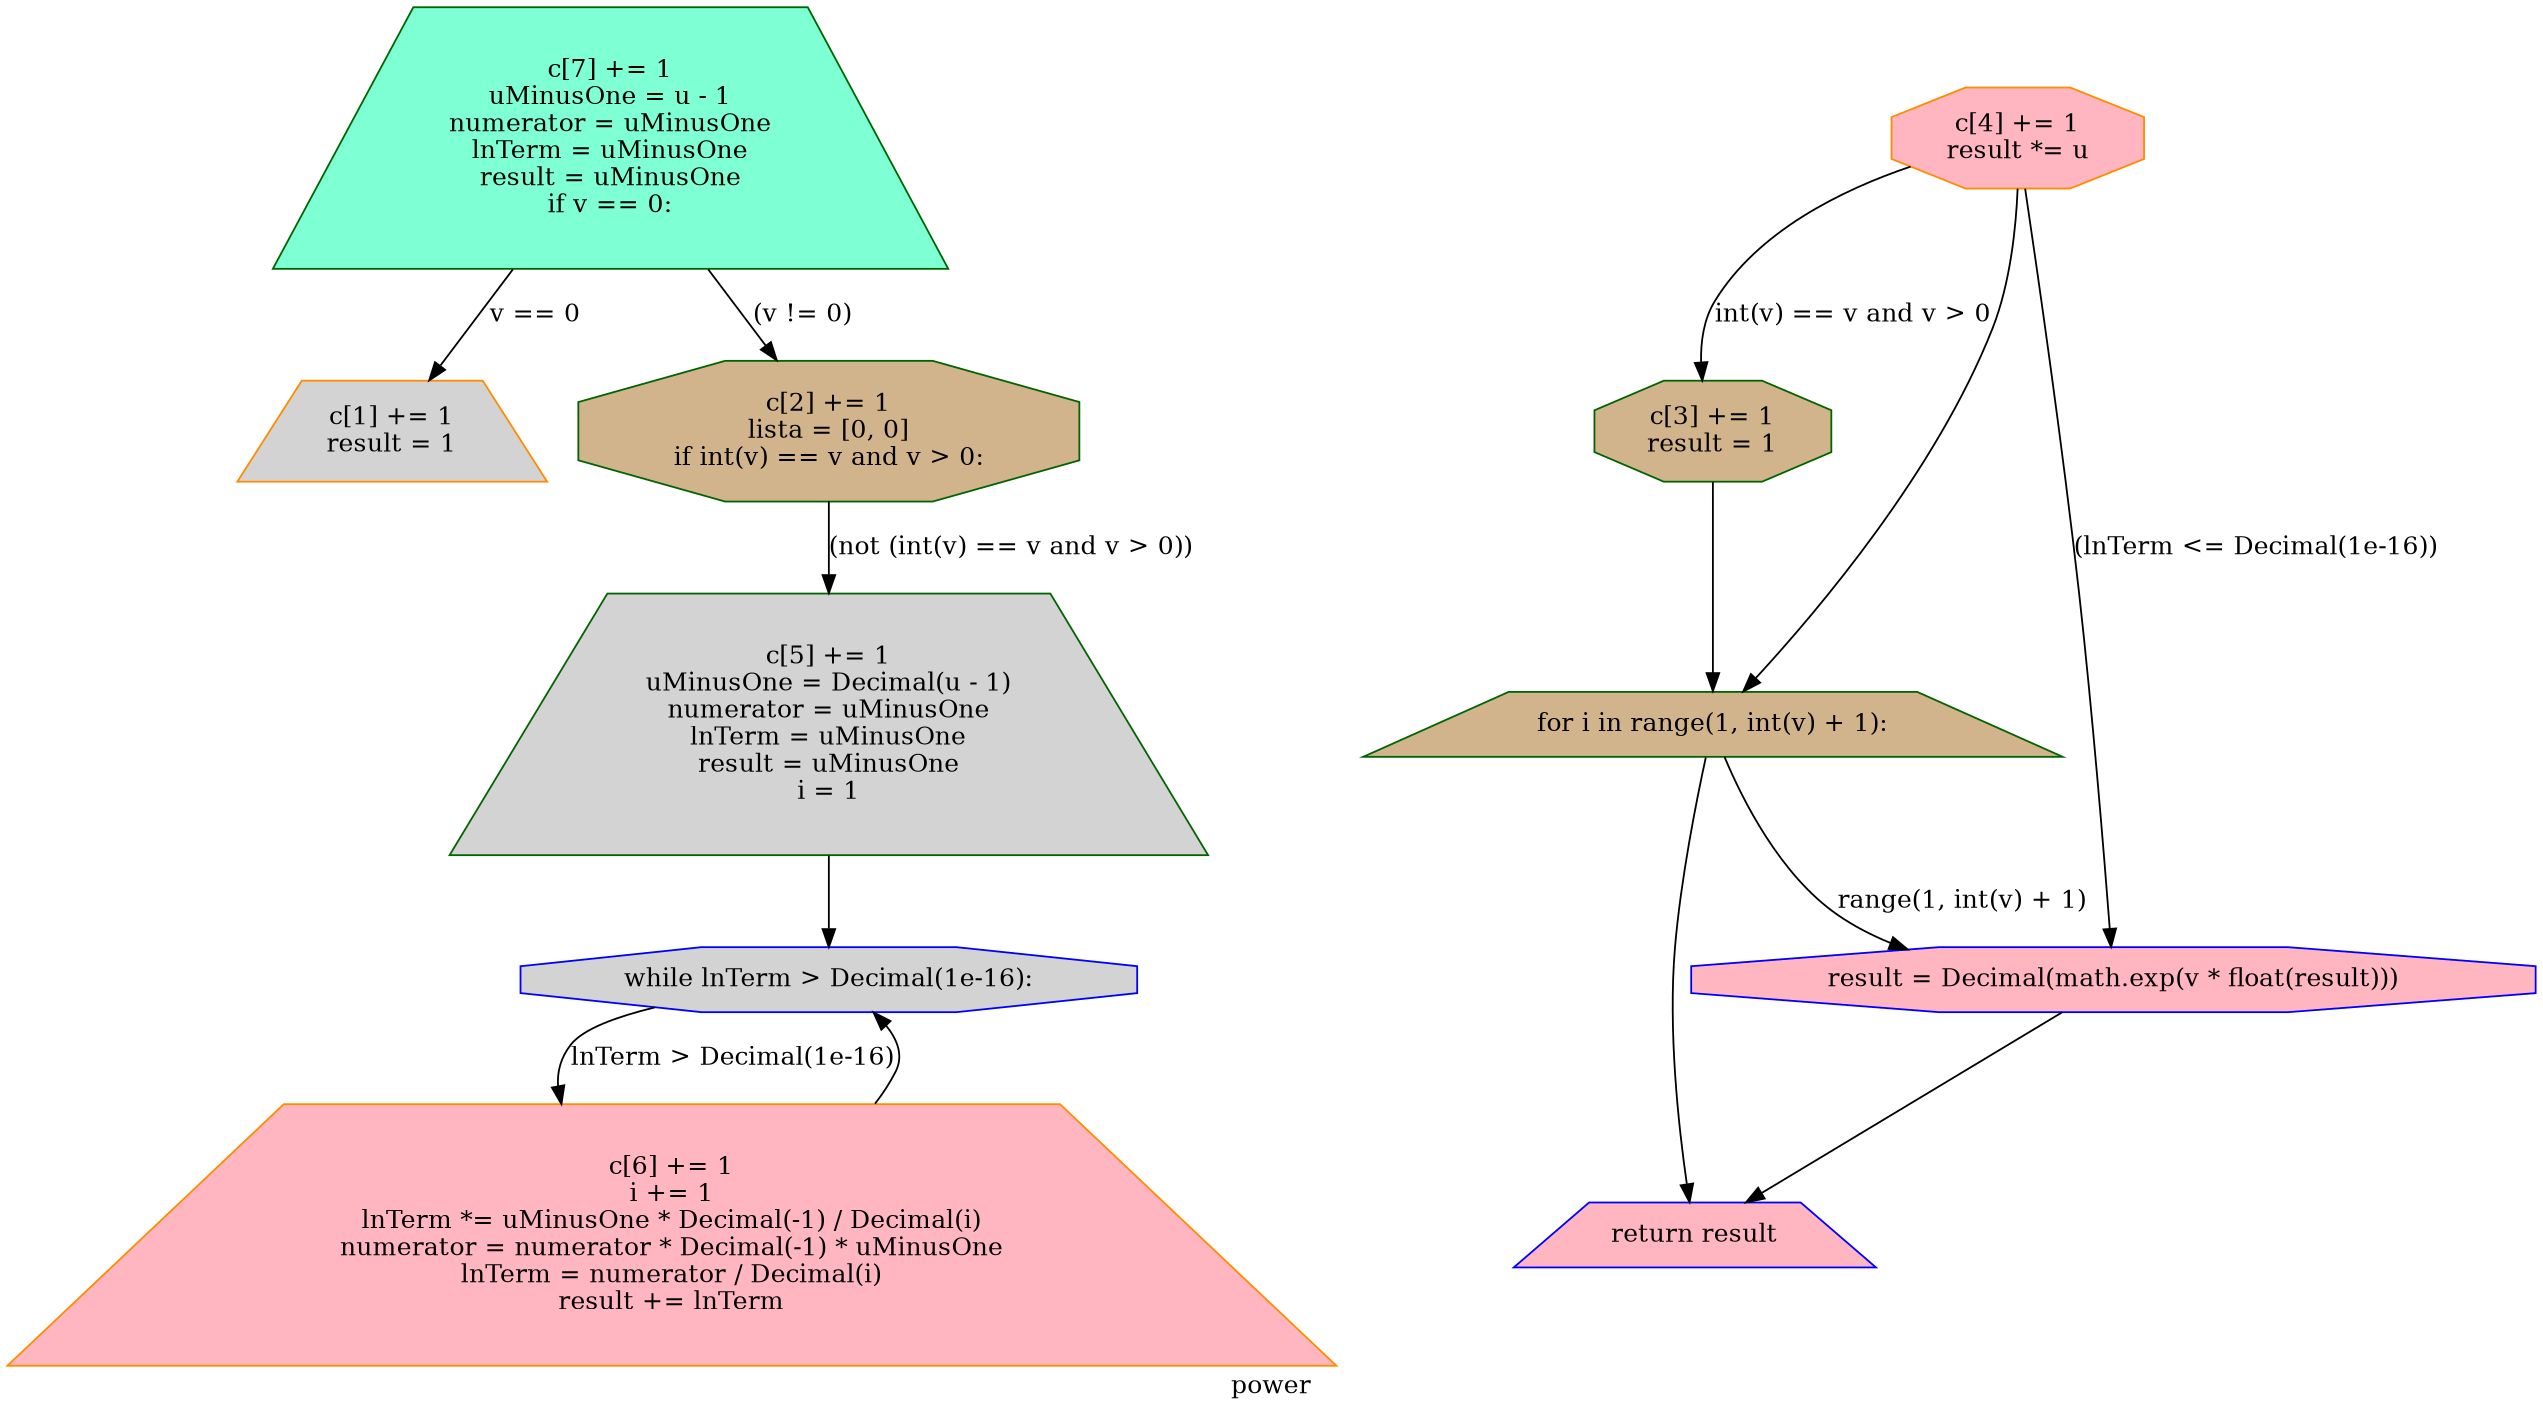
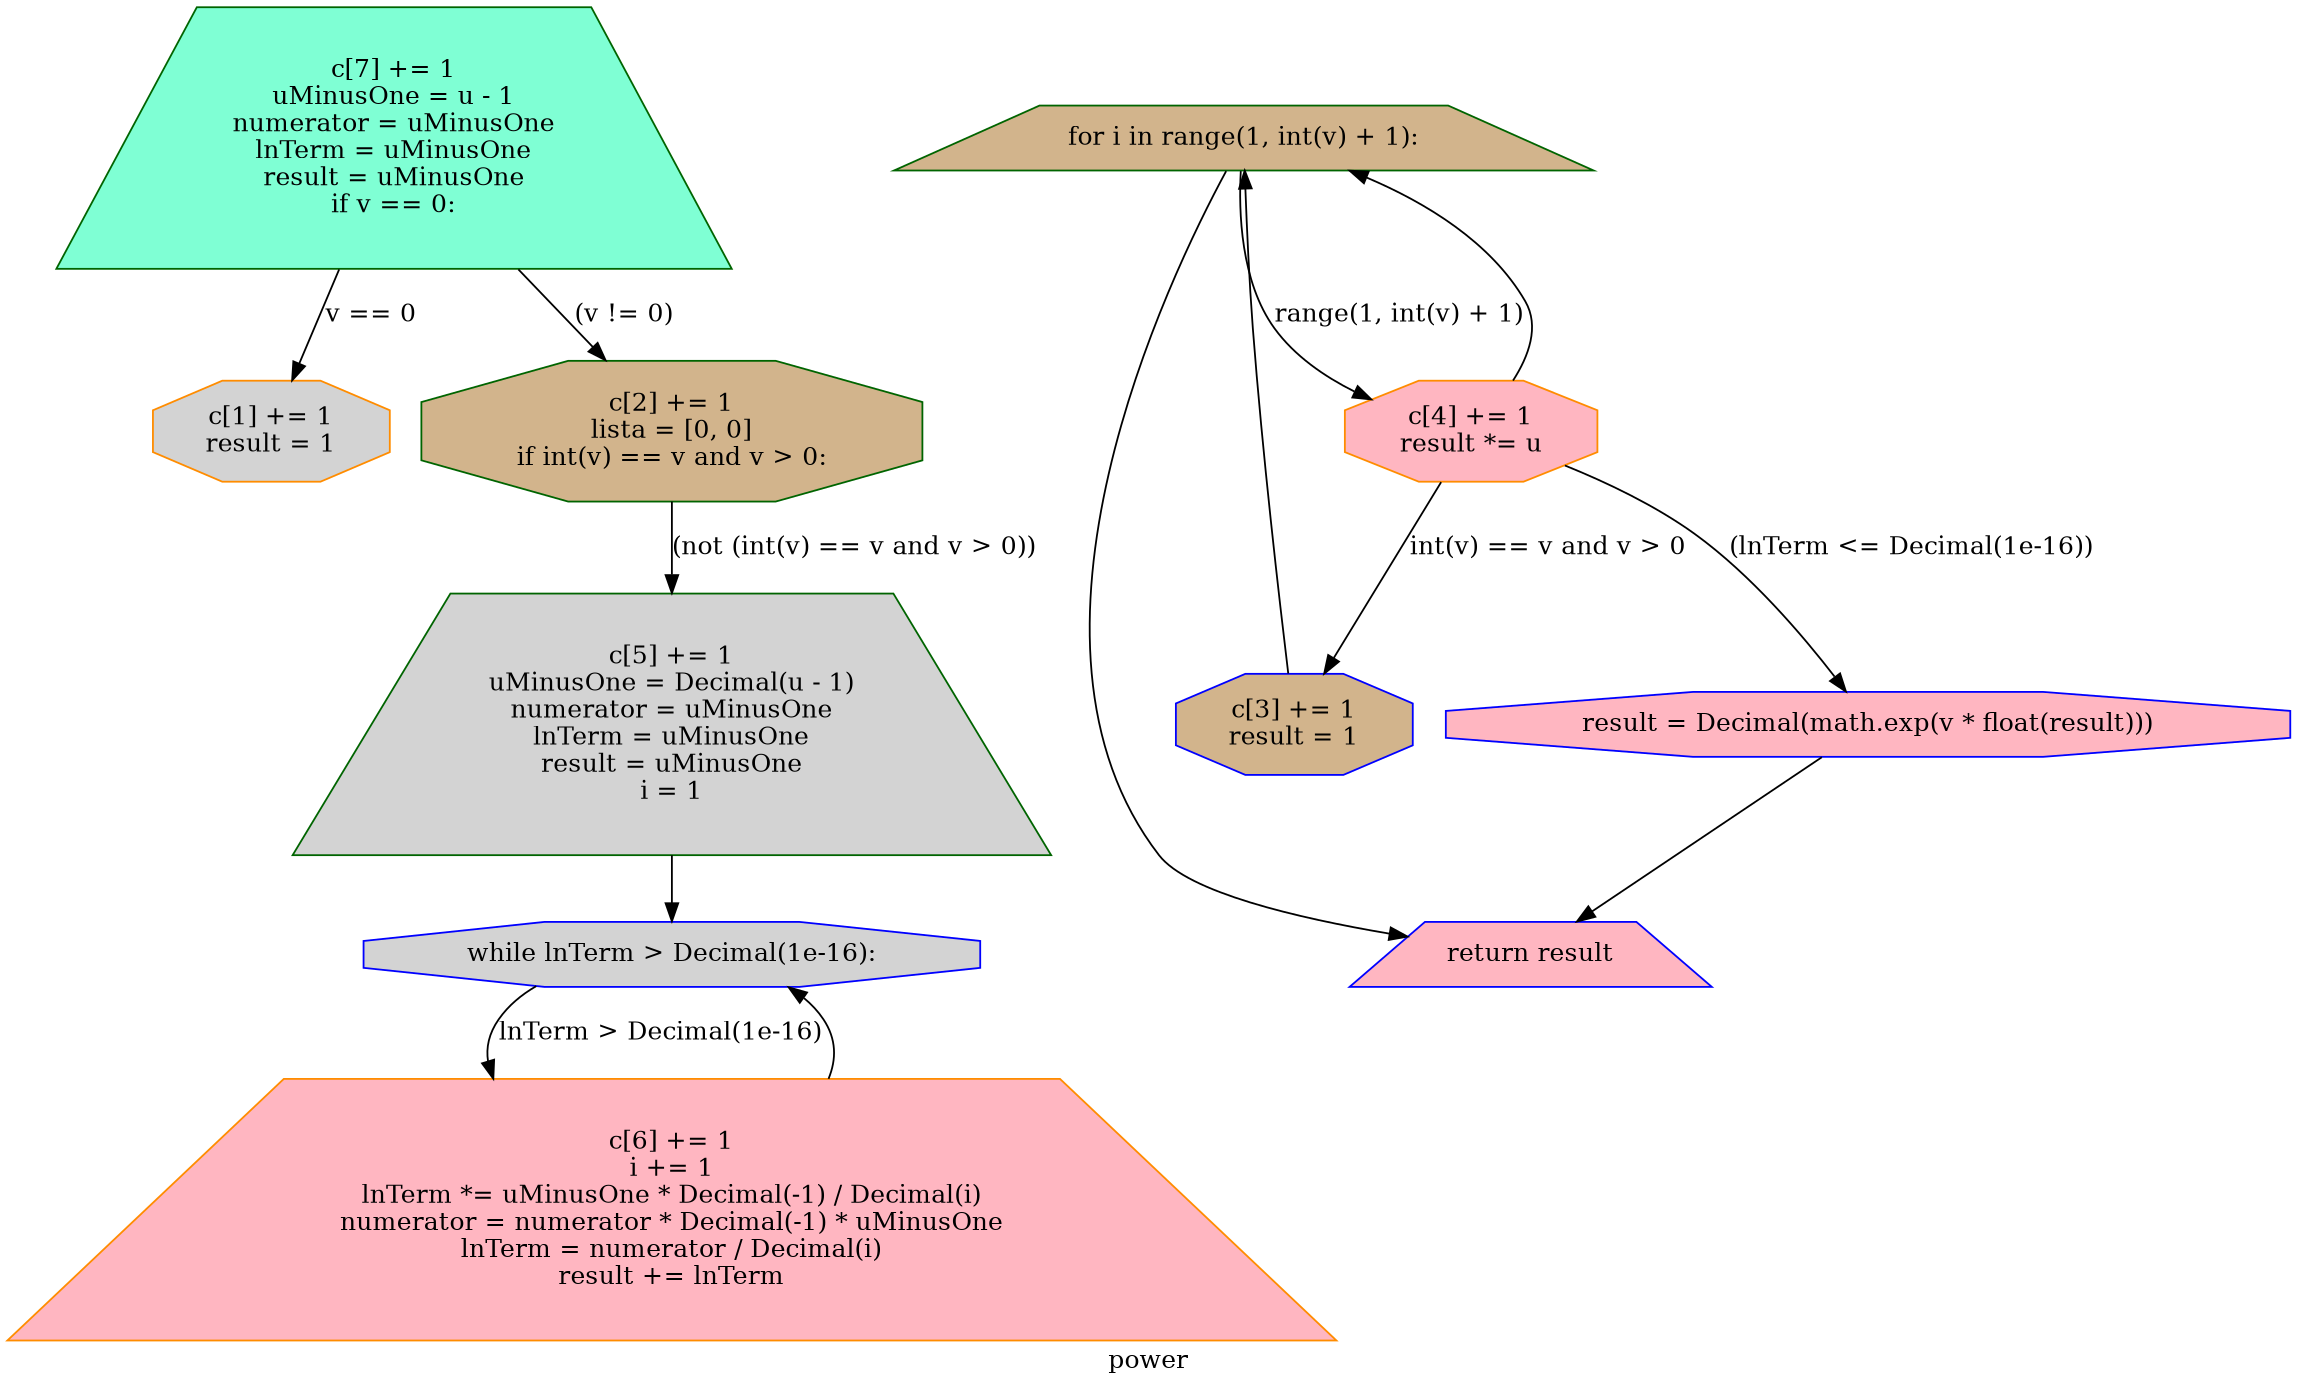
node "c[1] += 1 result = 1": shape trapezium -> octagon
node "c[3] += 1 result = 1": color darkgreen -> blue
edge "for i in range(1, int(v) + 1):" -> "result = Decimal(math.exp(v * float(result)))": now "for i in range(1, int(v) + 1):" -> "c[4] += 1 result *= u"
